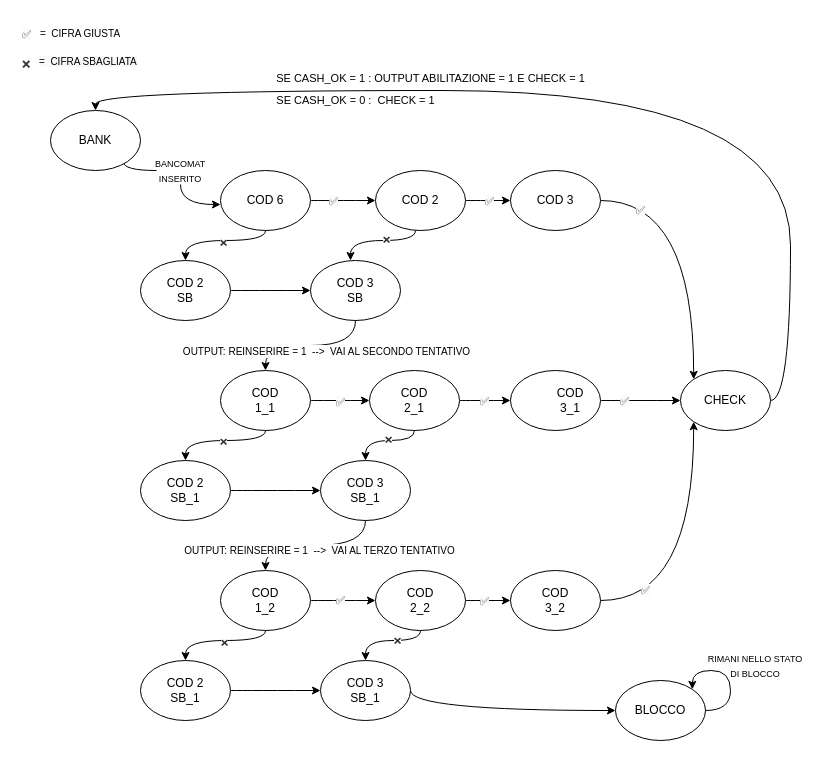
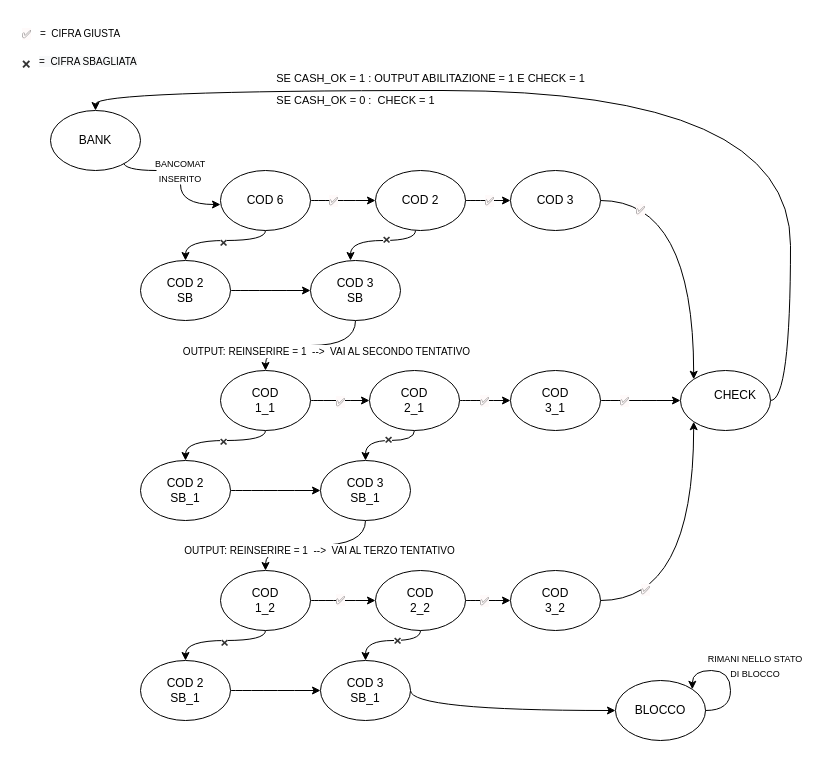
node "COD 3_1": moved (571, 401) -> (556, 401)
node "CHECK": moved (726, 401) -> (736, 396)
